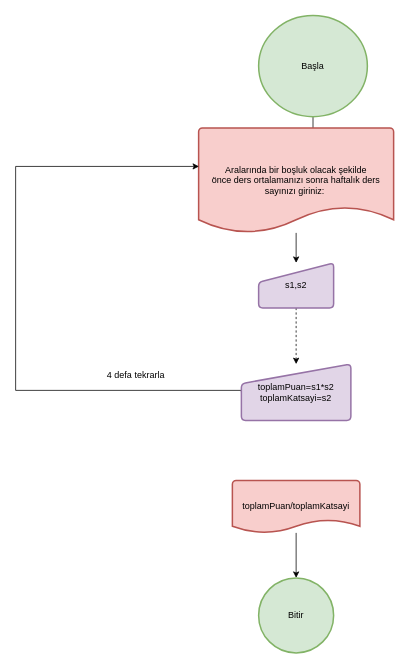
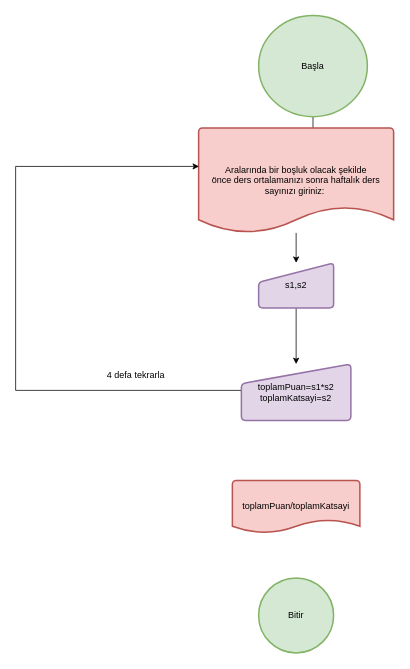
edge "s1,s2" -> "toplamPuan=s1*s2 toplamKatsayi=s2": style dashed -> solid
edge "toplamPuan/toplamKatsayi" -> "Bitir": removed
